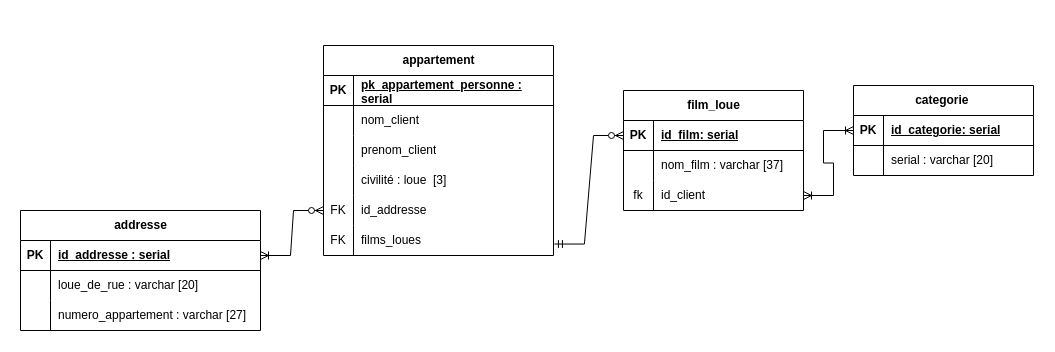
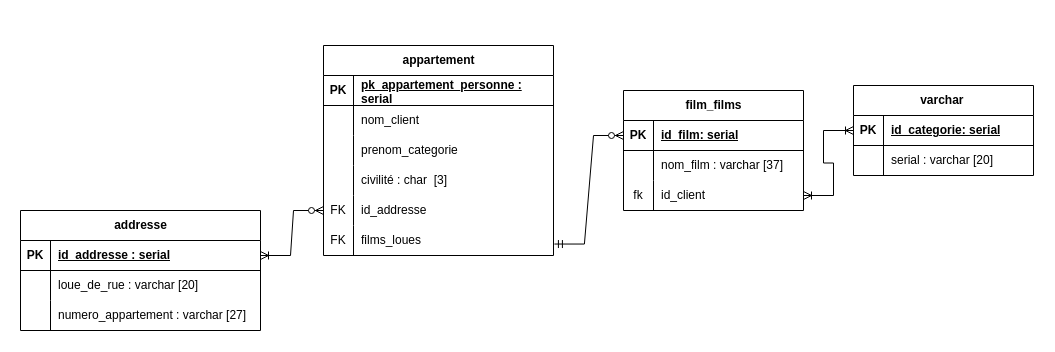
node "categorie": label "categorie" -> "varchar"
node "film_loue": label "film_loue" -> "film_films"
node "prenom_client": label "prenom_client" -> "prenom_categorie"
node "civilité : loue [3]": label "civilité : loue [3]" -> "civilité : char [3]"
